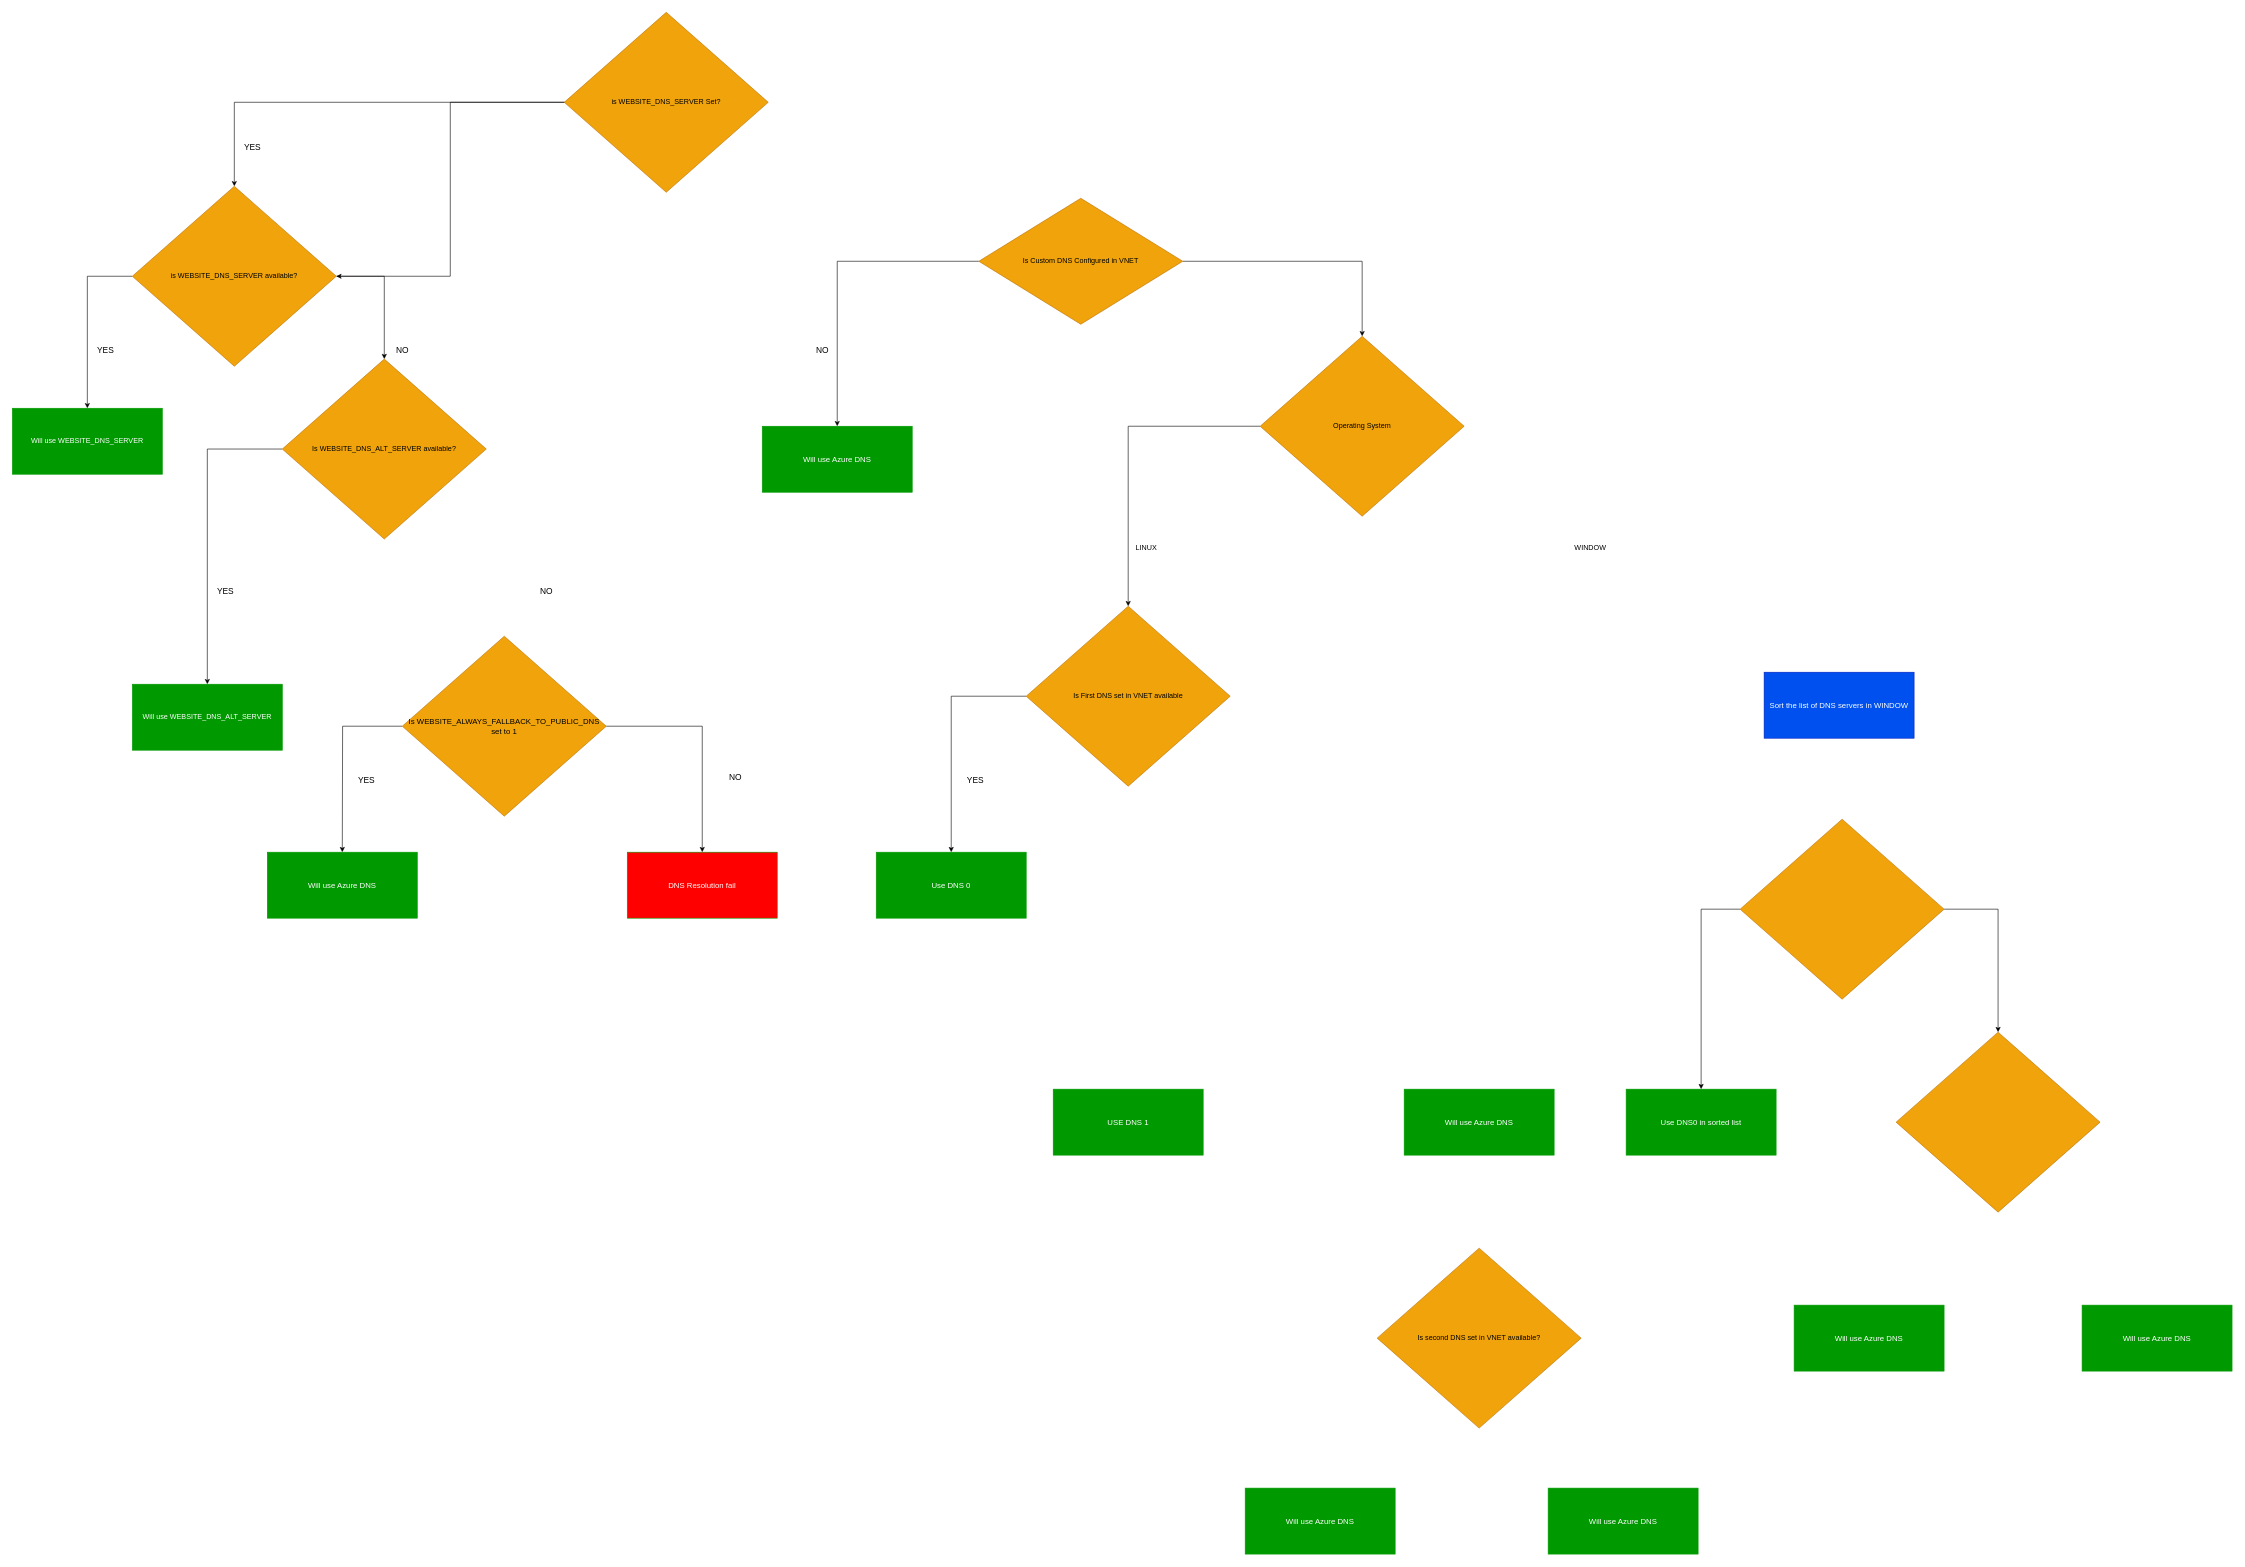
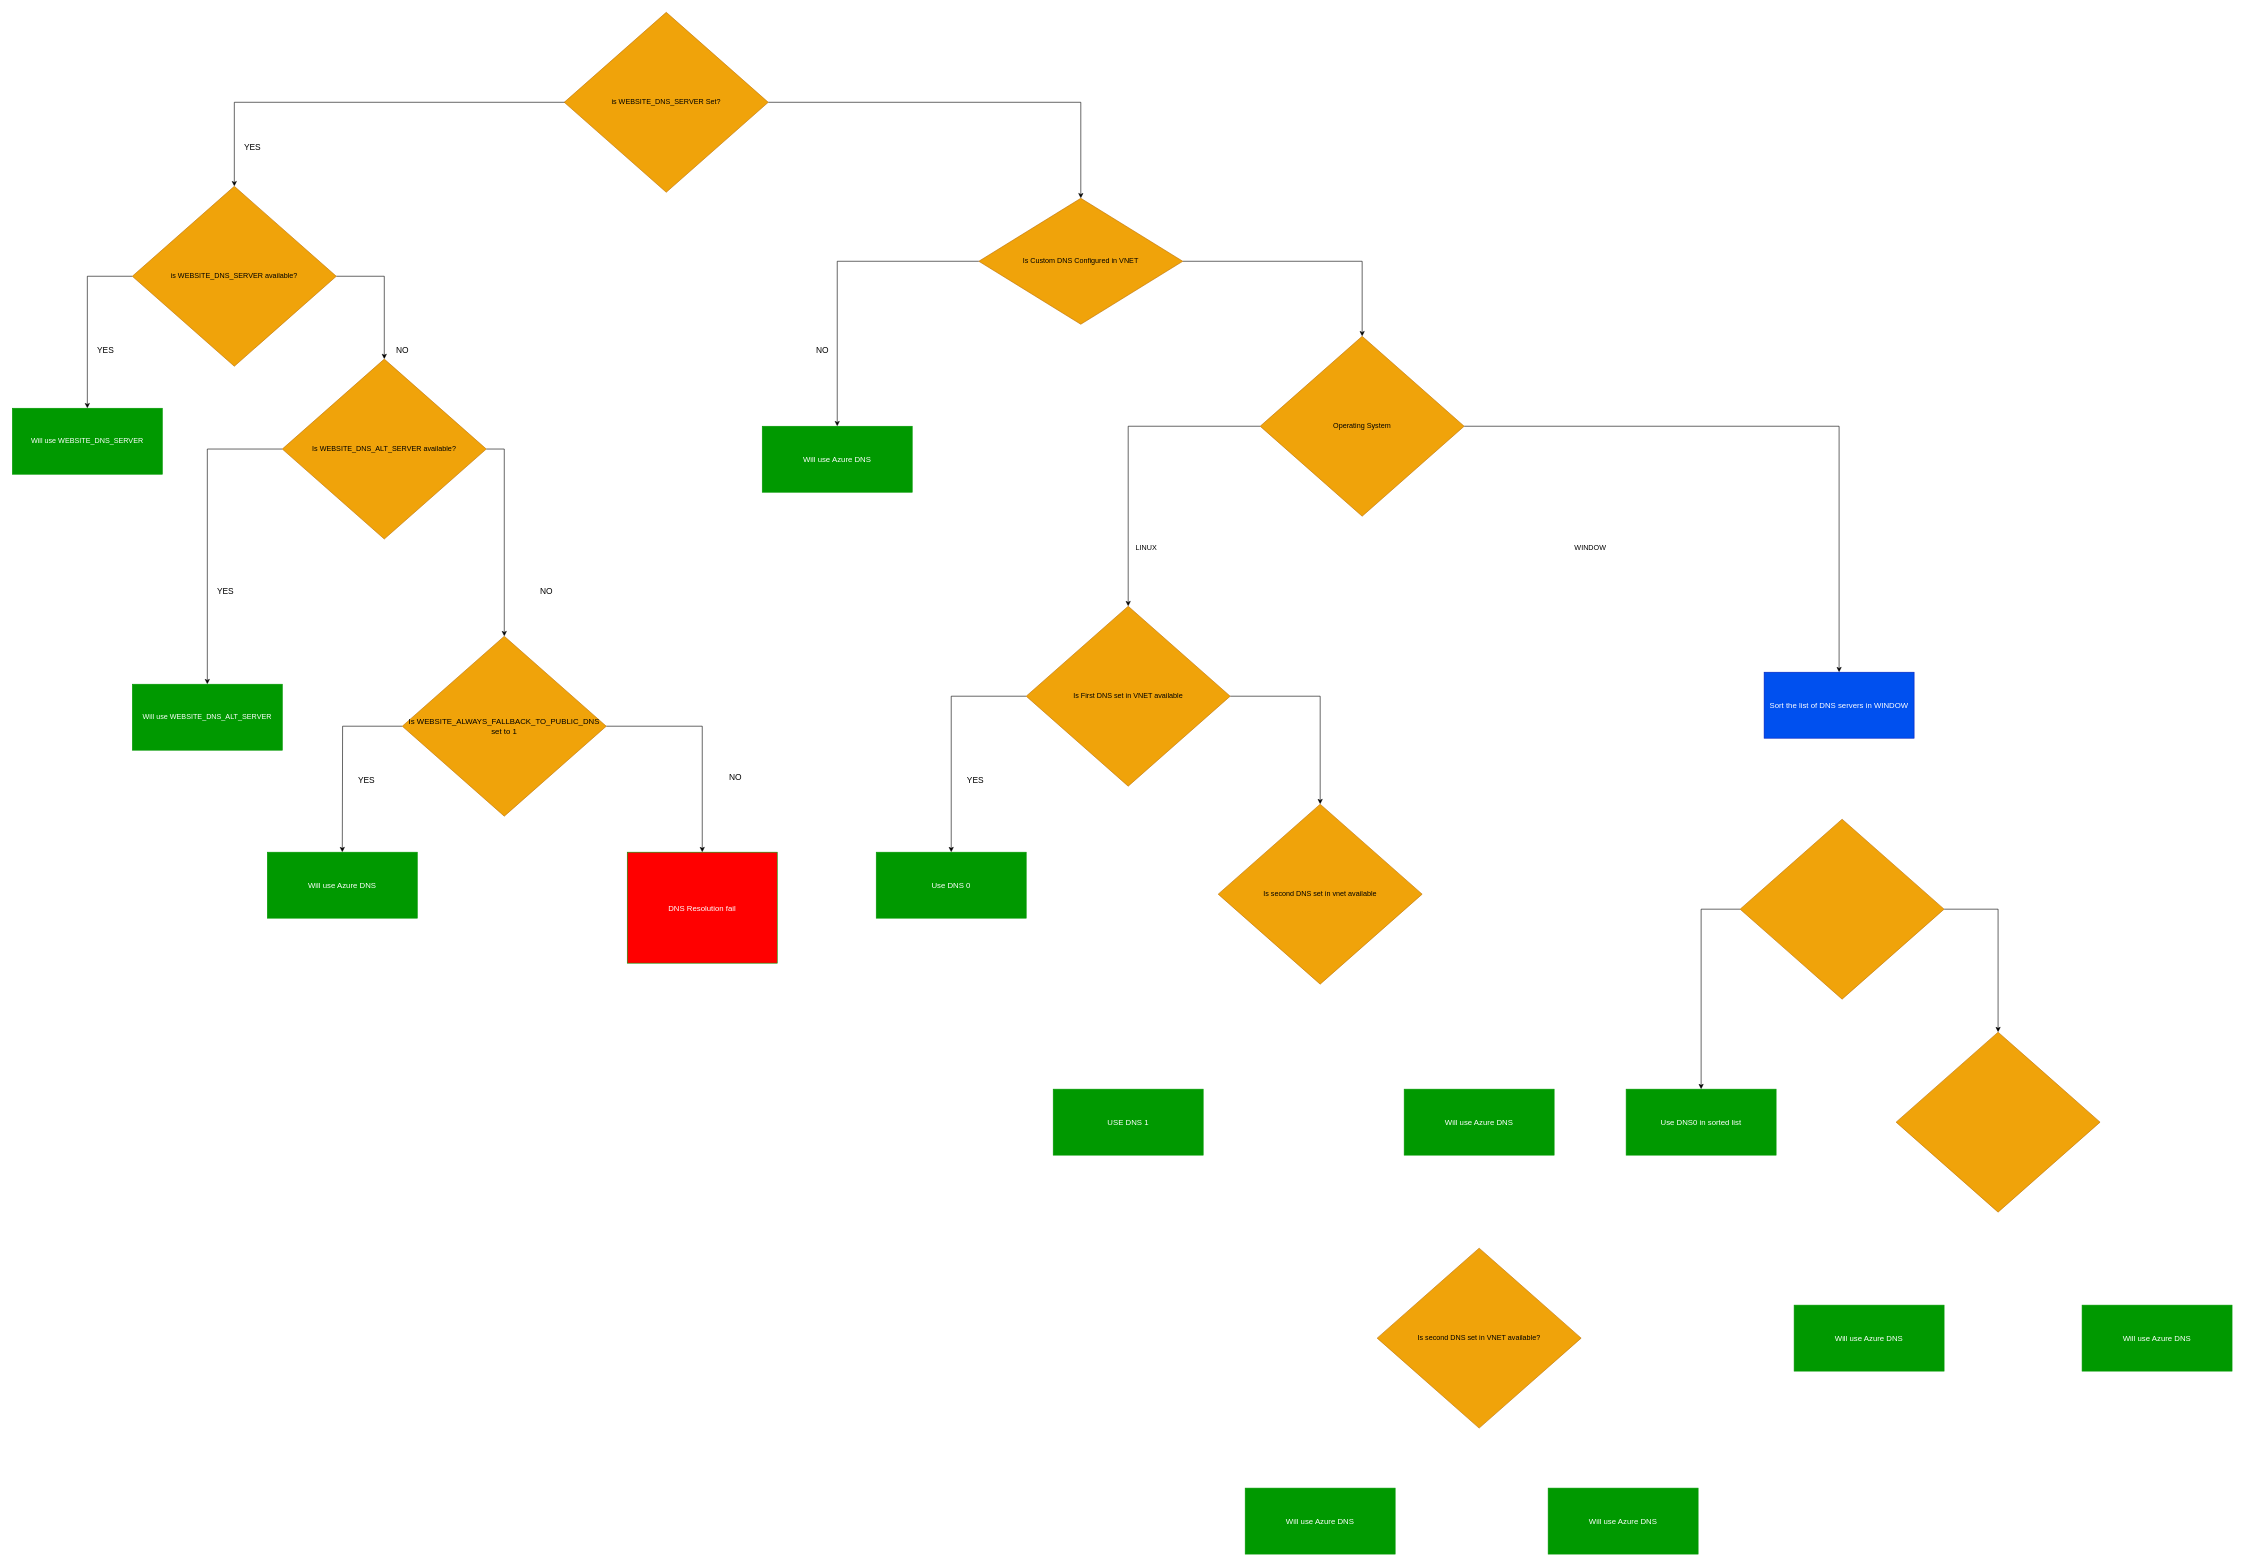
edge "is WEBSITE_DNS_SERVER Set?" -> "is WEBSITE_DNS_SERVER available?": now "is WEBSITE_DNS_SERVER Set?" -> "Is Custom DNS Configured in VNET"
edge "Operating System" -> "Sort the list of DNS servers in WINDOW": added
edge "Is WEBSITE_DNS_ALT_SERVER available?" -> "Is WEBSITE_ALWAYS_FALLBACK_TO_PUBLIC_DNS set to 1": added
edge "Is First DNS set in VNET available" -> "Is second DNS set in vnet available": added
node "DNS Resolution fail": size 150x66 -> 150x111
node "Is second DNS set in vnet available": added
